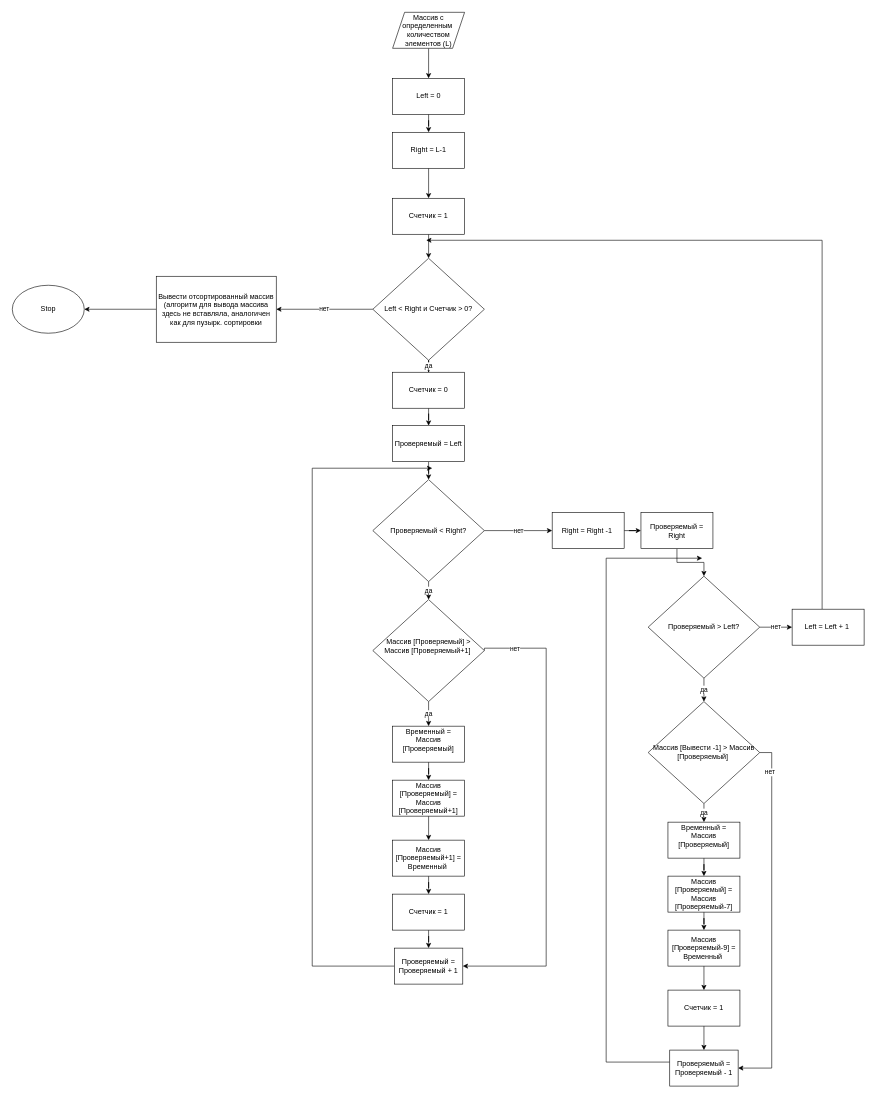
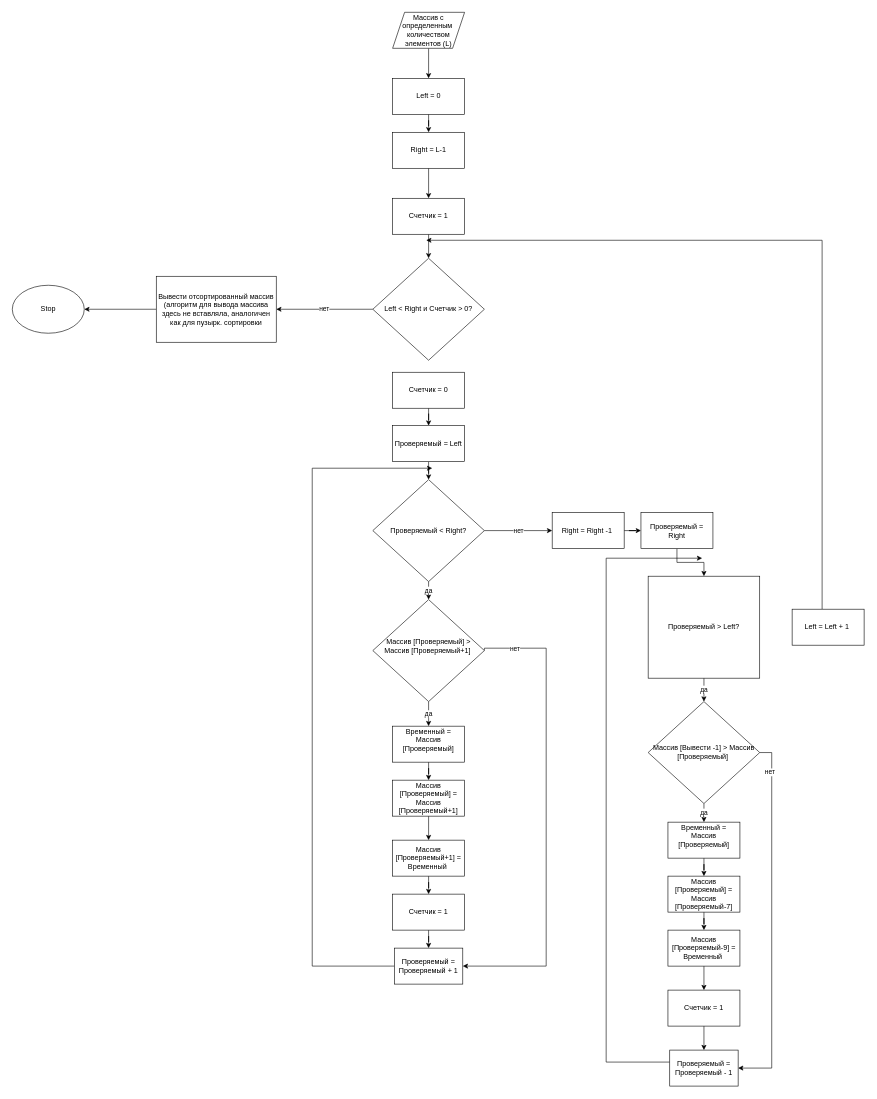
edge "Left < Right и Счетчик > 0?" -> "Счетчик = 0": removed, label "да"
node "Проверяемый > Left?": shape diamond -> rectangle
edge "Проверяемый > Left?" -> "Left = Left + 1": removed, label "нет"
